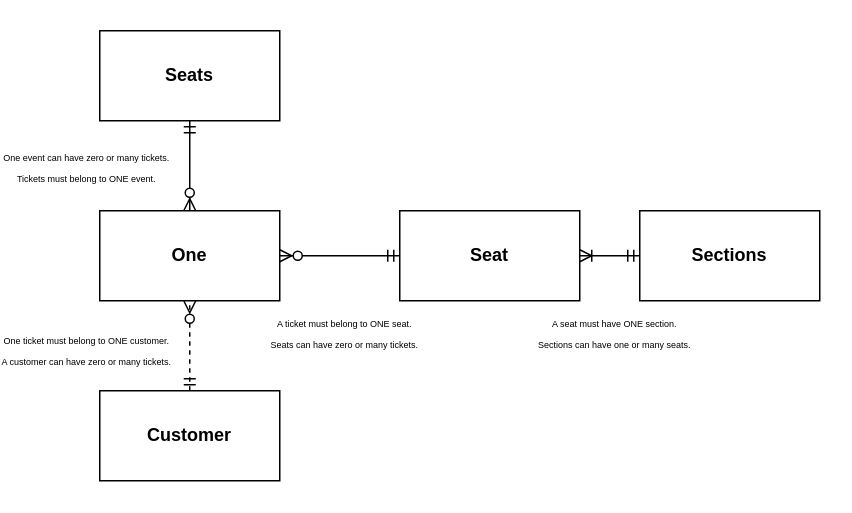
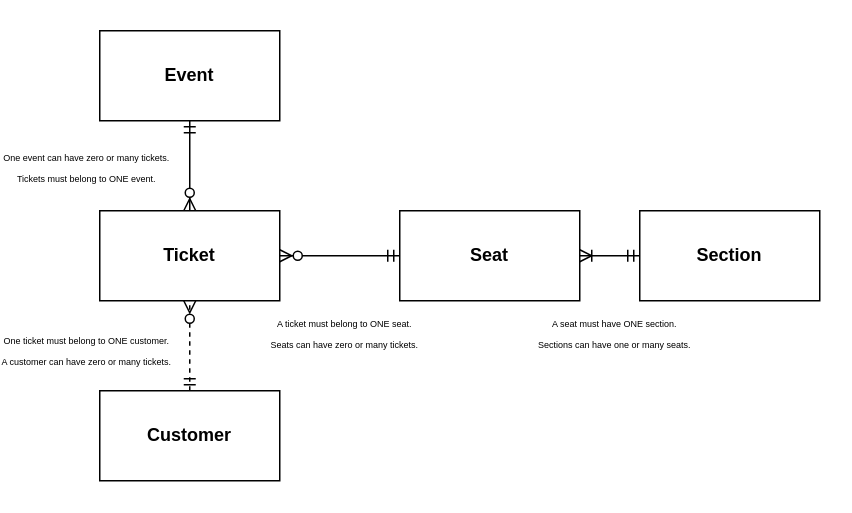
node "Seats": label "Seats" -> "Event"
node "One": label "One" -> "Ticket"
node "Sections": label "Sections" -> "Section"
